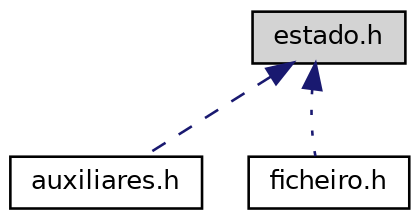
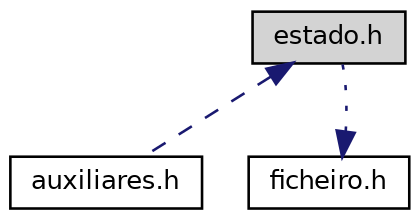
edge "ficheiro.h" -> "estado.h": reversed
